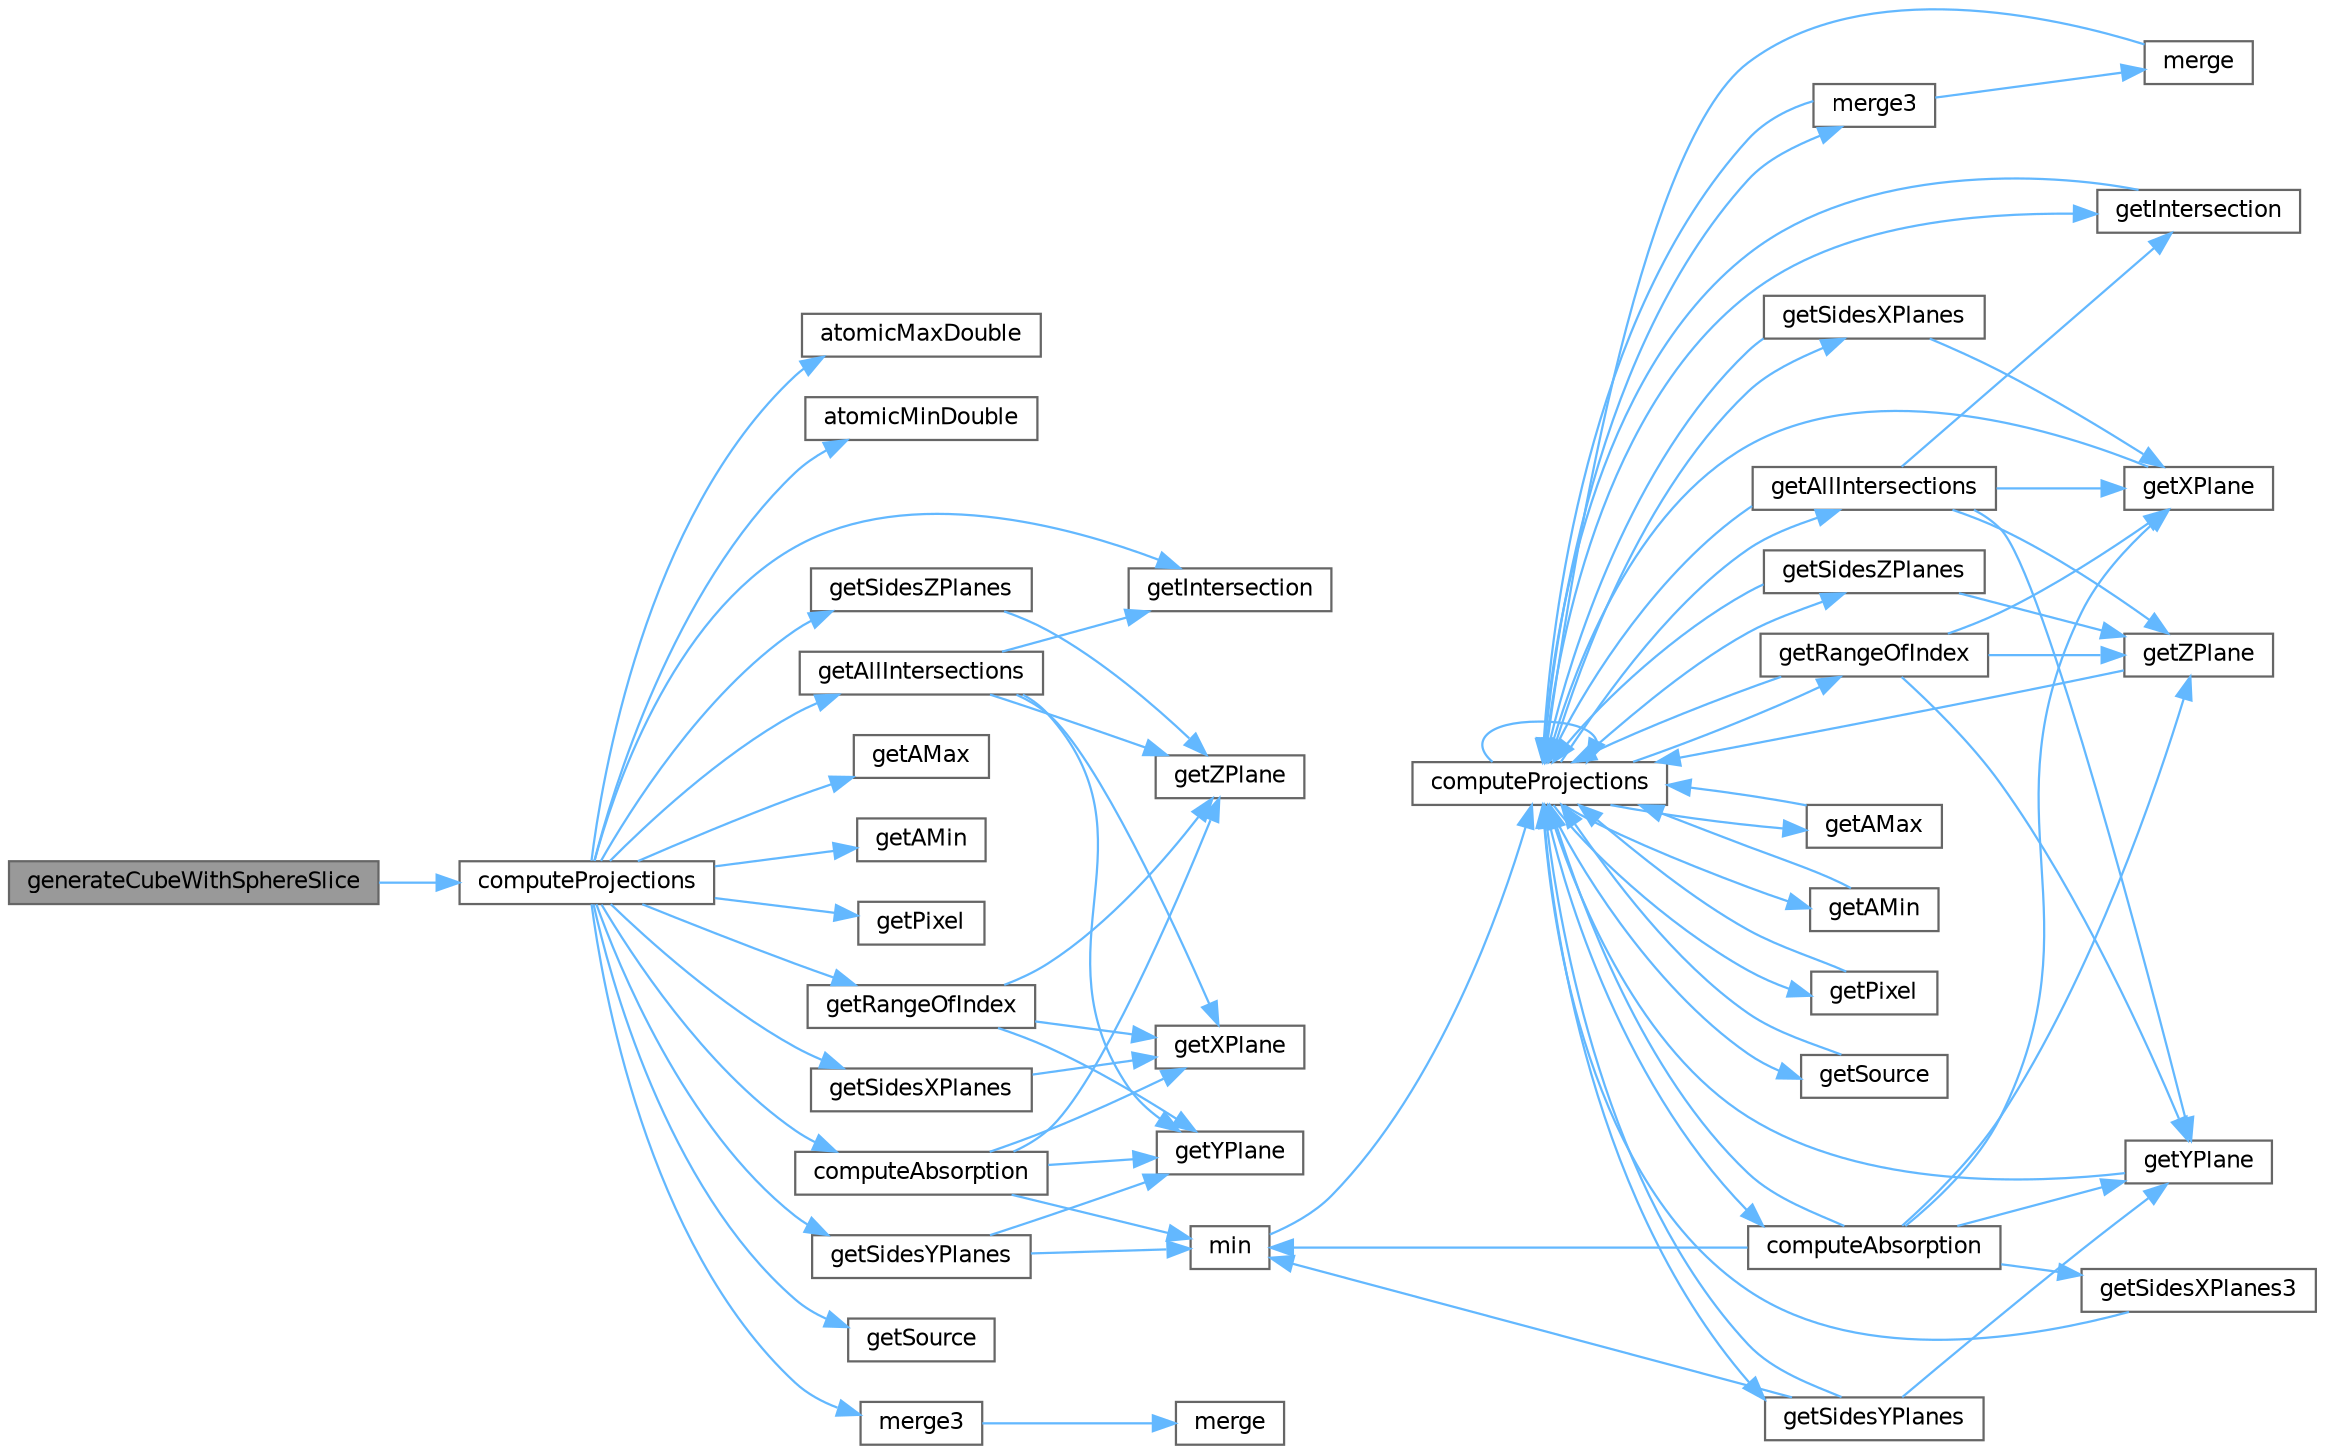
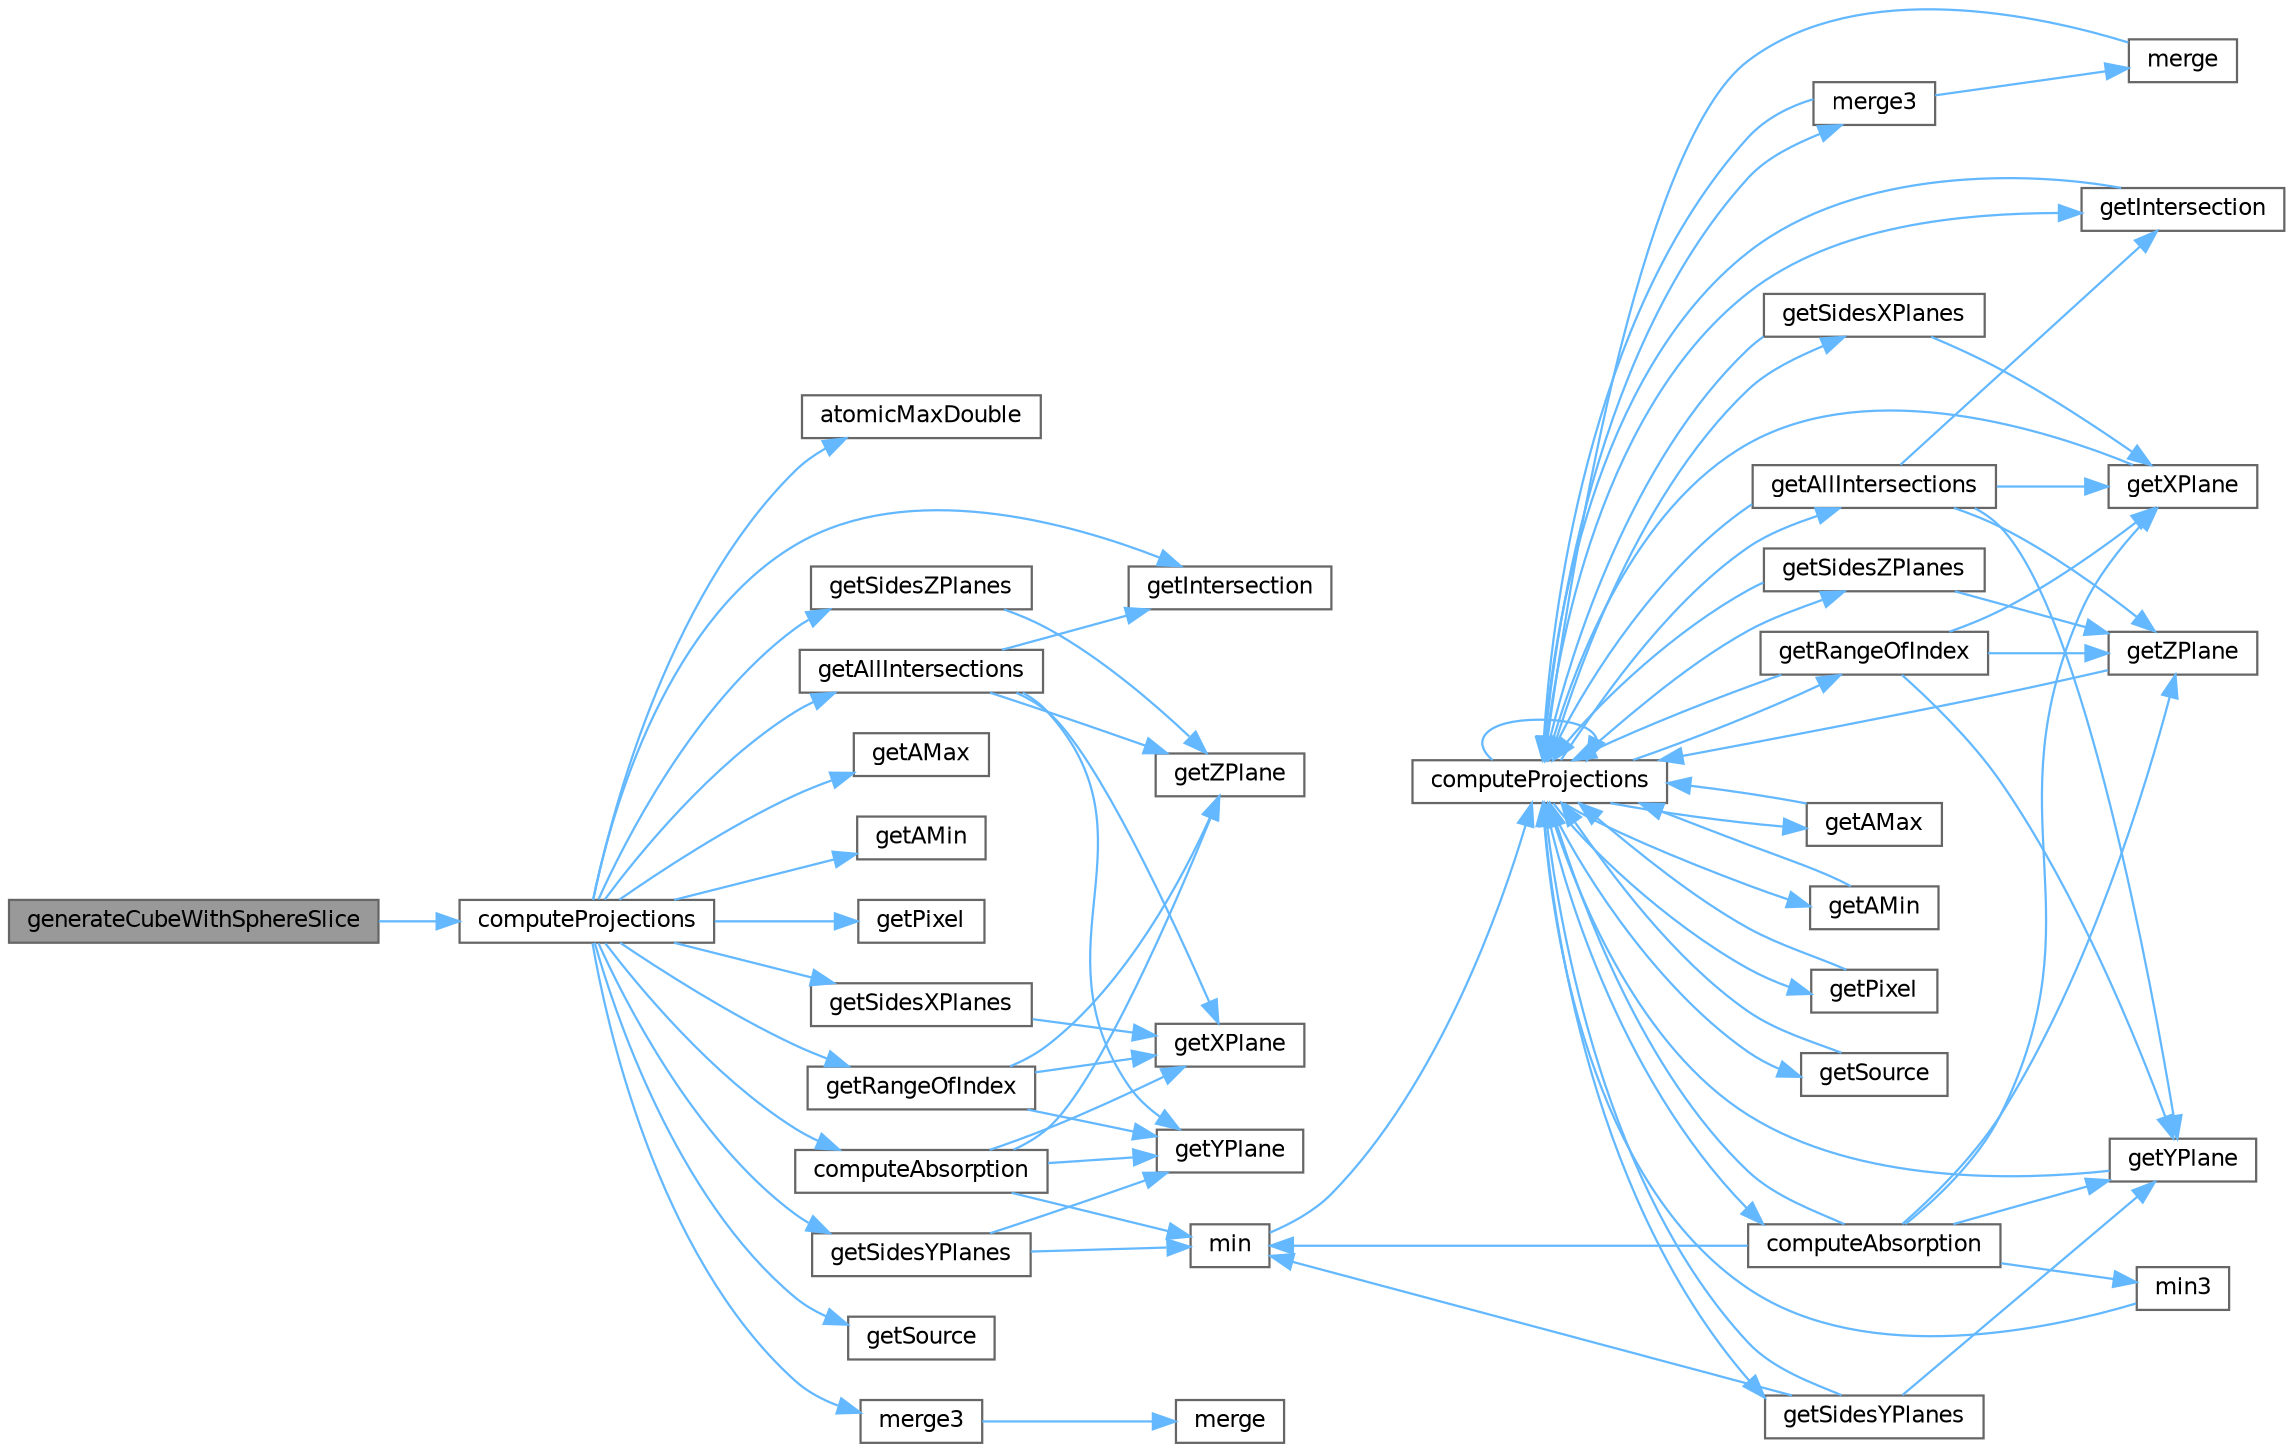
node "atomicMinDouble": removed
node "getSidesXPlanes3": label "getSidesXPlanes3" -> "min3"
